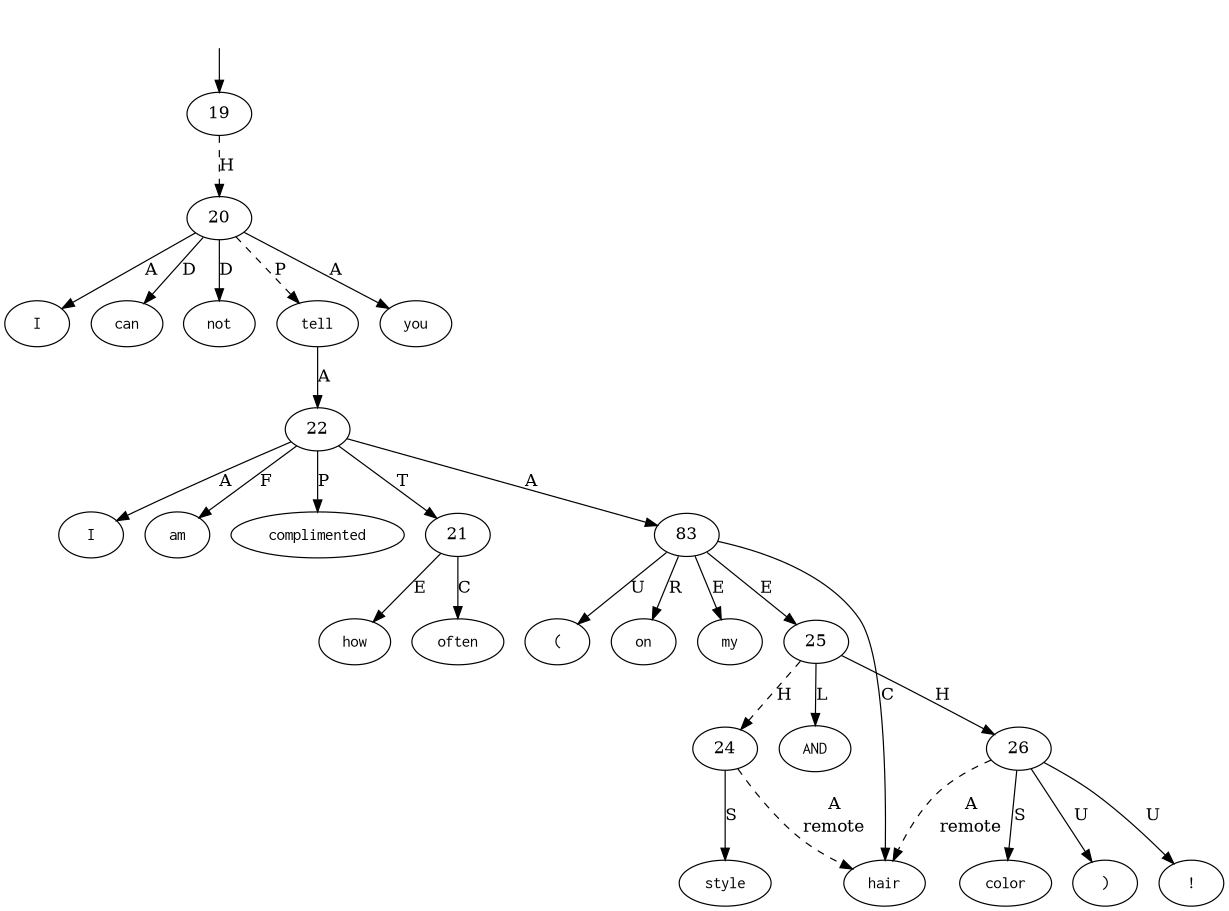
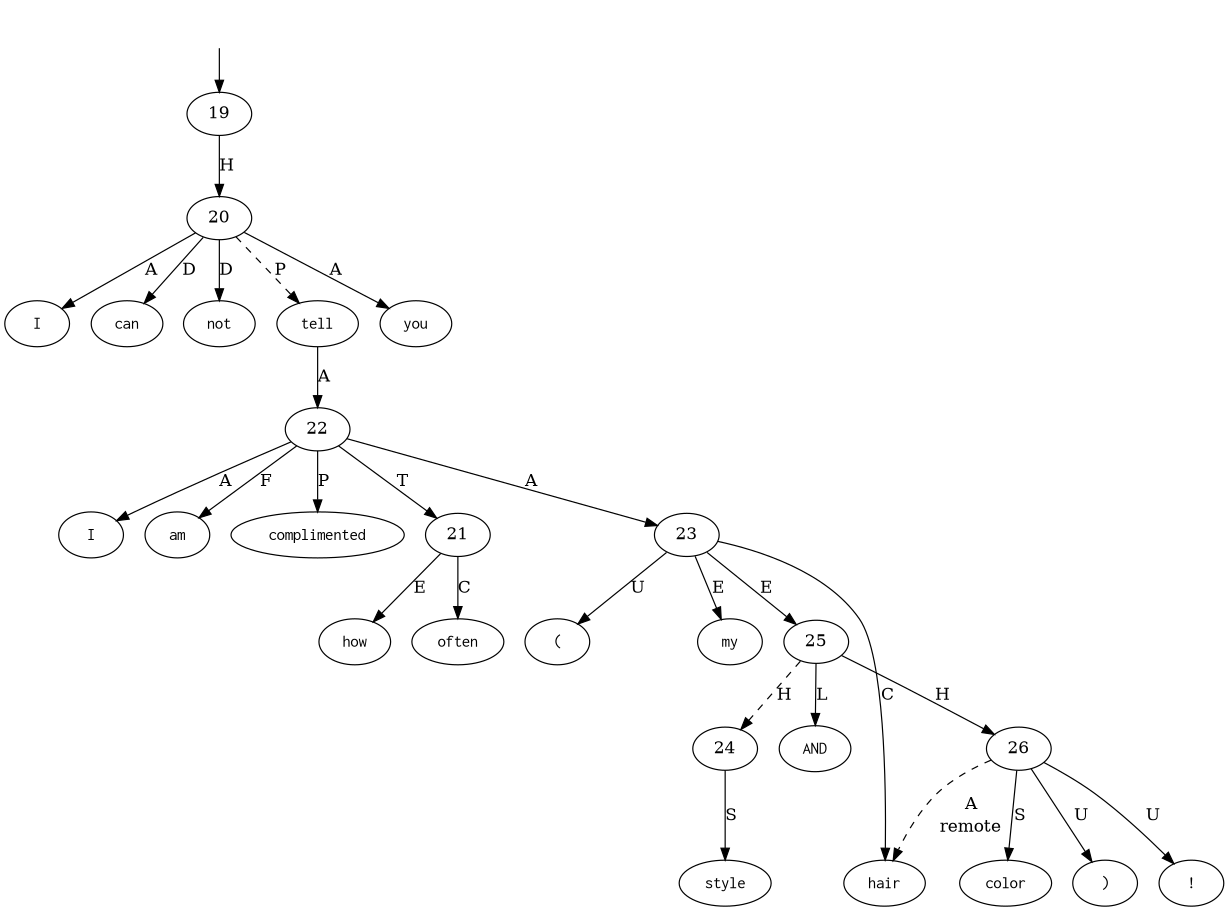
edge "19" -> "20": style dashed -> solid
node "83": label "83" -> "23"
node "on": removed
edge "24" -> "hair": removed, label "A remote"
